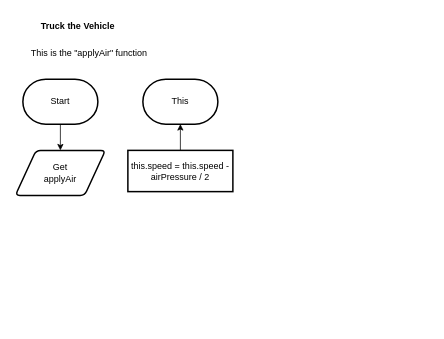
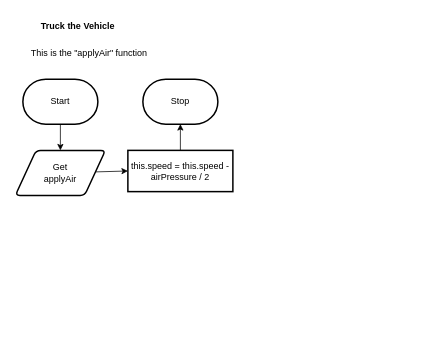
node "This": label "This" -> "Stop"
edge "Get applyAir" -> "this.speed = this.speed - airPressure / 2": added
